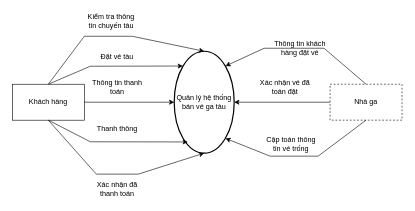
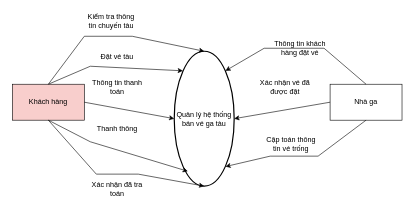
node "Xác nhận vé đã toán đặt": label "Xác nhận vé đã toán đặt" -> "Xác nhận vé đã được đặt"
node "Khách hàng": fillcolor #ffffff -> #f8cecc
node "Quản lý hệ thống bán vé ga tàu": size 60x102 -> 60x135
node "Nhà ga": style dashed -> solid
node "Xác nhận đã thanh toán": label "Xác nhận đã thanh toán" -> "Xác nhận đã tra toán"
